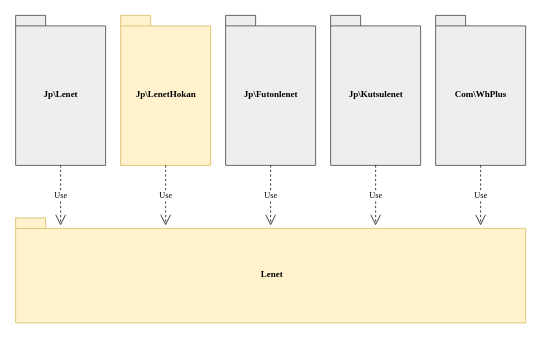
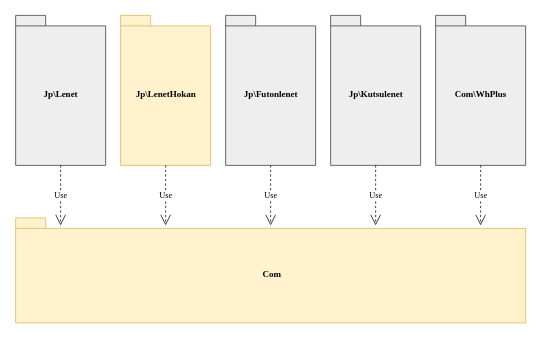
node "Lenet": label "Lenet" -> "Com"
